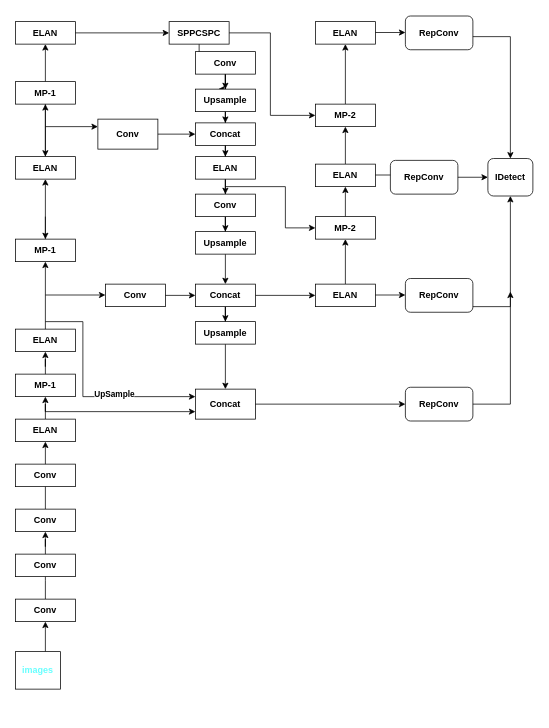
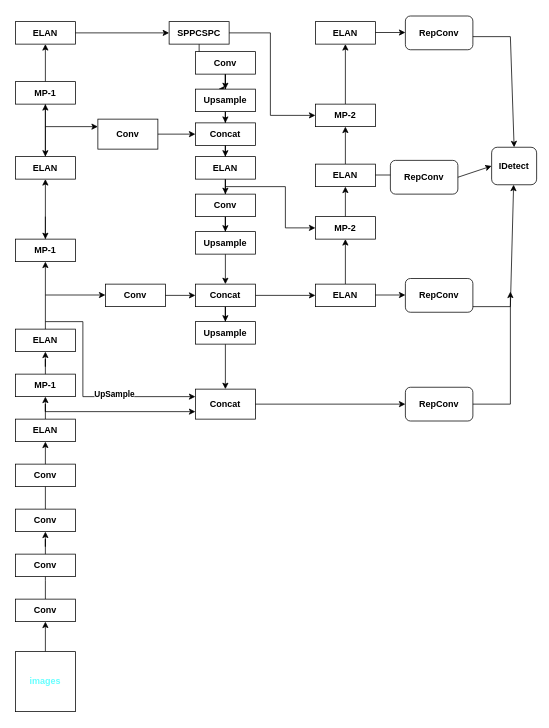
node "IDetect": moved (510, 177) -> (514, 166)
node "images": size 45x38 -> 60x60
